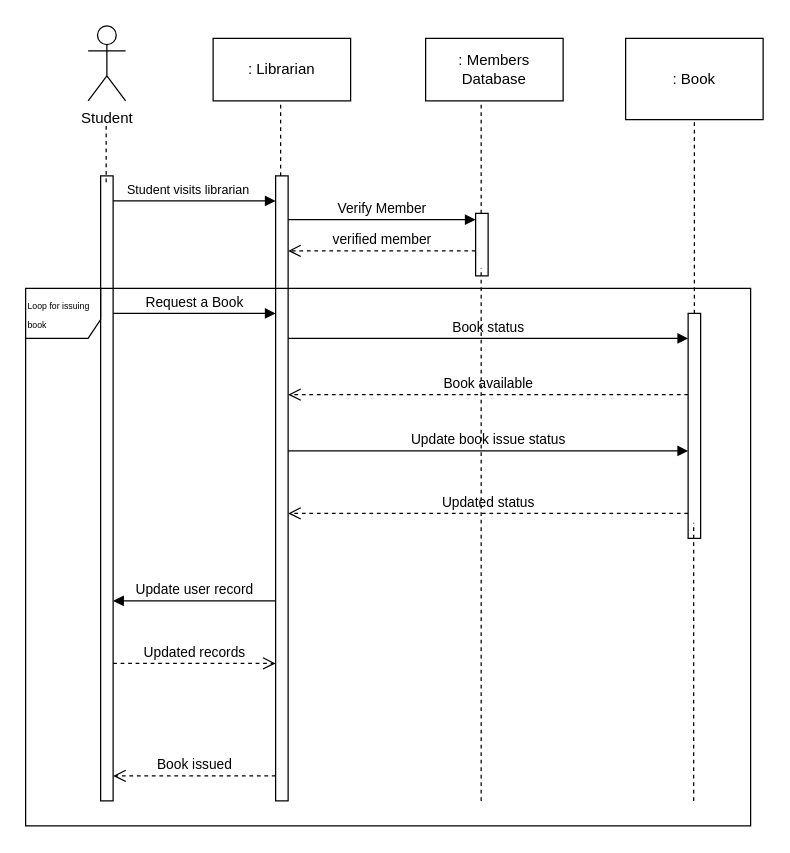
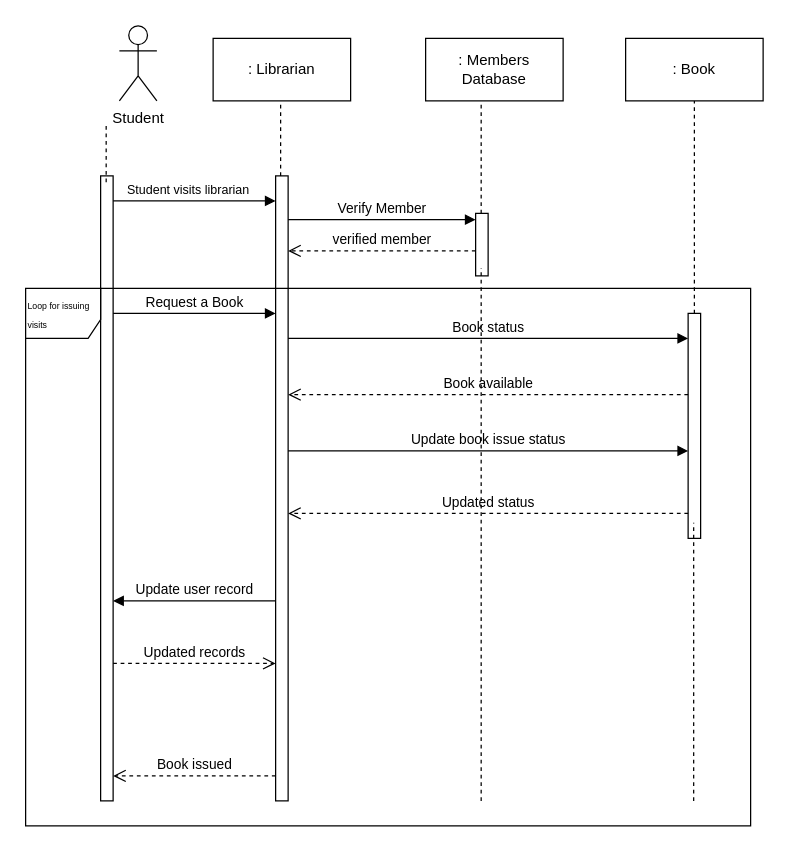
node "Student": moved (107, 63) -> (138, 63)
node ": Book": size 138x81 -> 138x63
node "Loop for issuing book": label "Loop for issuing book" -> "Loop for issuing visits"
